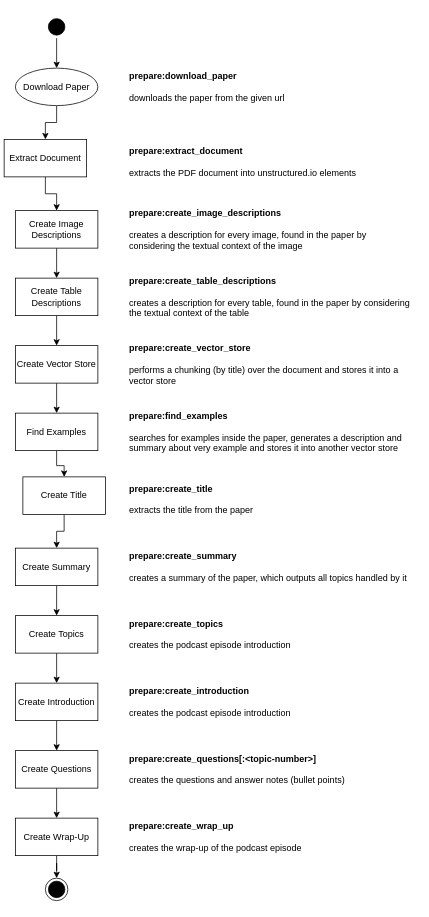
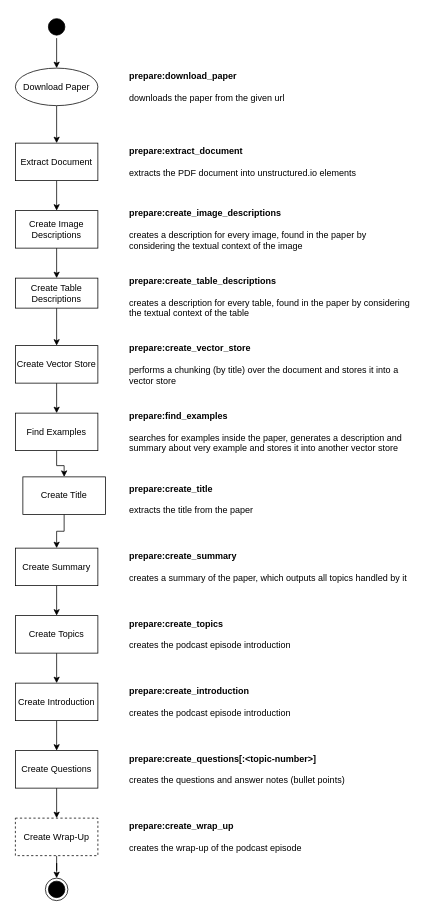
node "Extract Document": moved (45, 158) -> (57, 162)
node "Create Table Descriptions": size 83x38 -> 83x30
node "Create Wrap-Up": style solid -> dashed
